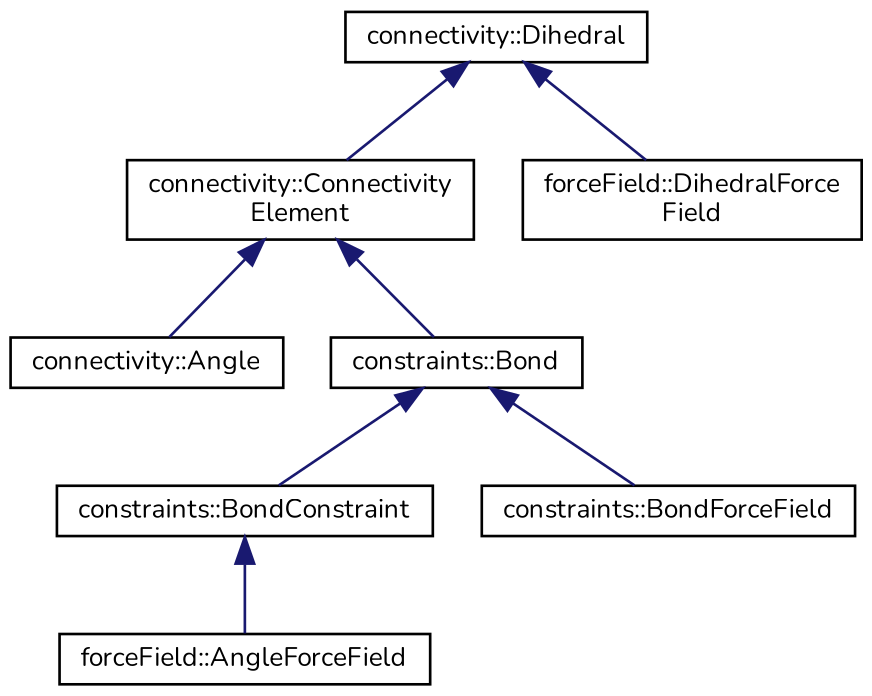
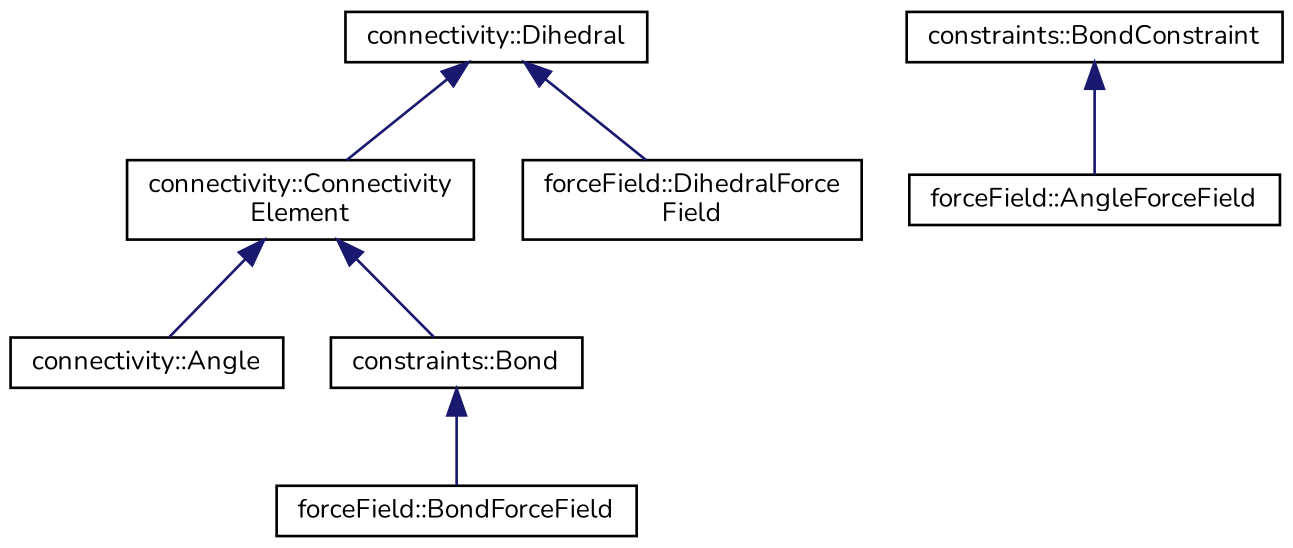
edge "constraints::BondConstraint" -> "constraints::Bond": removed
node "constraints::BondForceField": label "constraints::BondForceField" -> "forceField::BondForceField"
